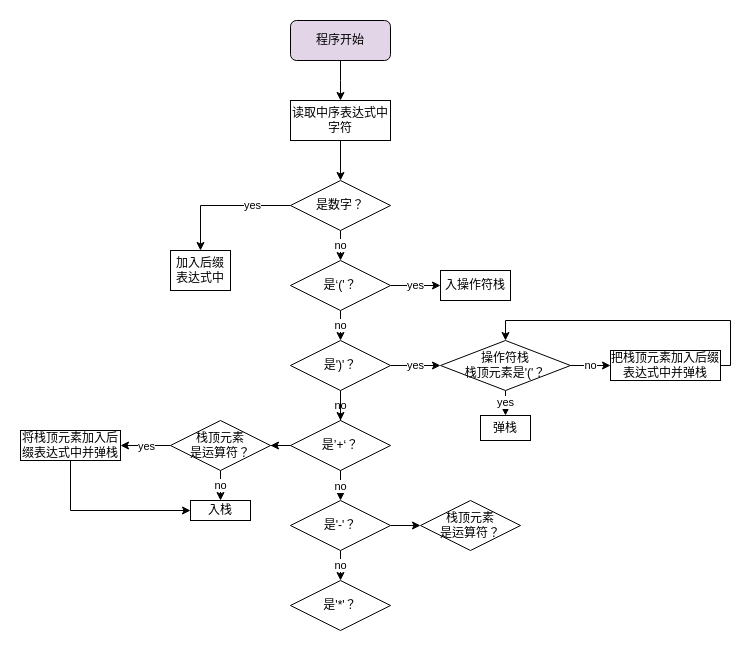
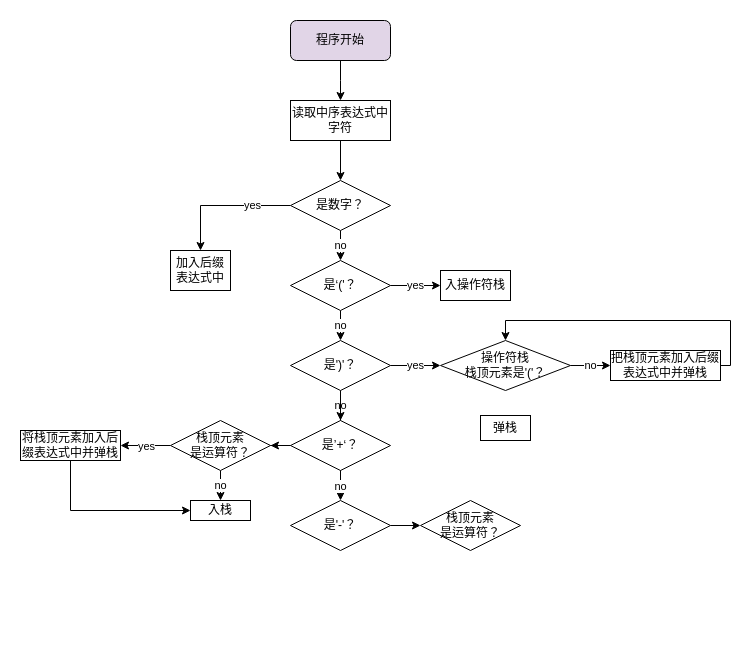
edge "操作符栈 栈顶元素是'('？" -> "弹栈": removed, label "yes"
edge "是'-'？" -> "是'*'？": removed, label "no"
node "是'*'？": removed
